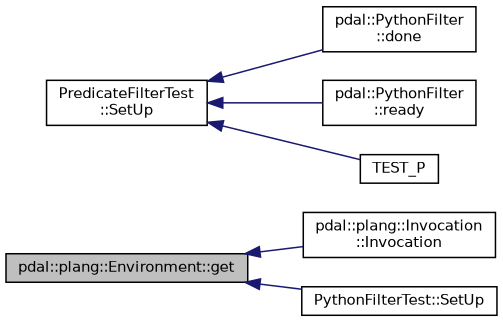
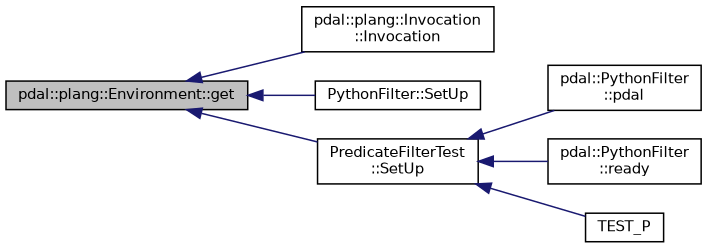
node "pdal::PythonFilter ::done": label "pdal::PythonFilter ::done" -> "pdal::PythonFilter ::pdal"
edge "PredicateFilterTest ::SetUp" -> "pdal::plang::Environment::get": added
node "PythonFilterTest::SetUp": label "PythonFilterTest::SetUp" -> "PythonFilter::SetUp"
